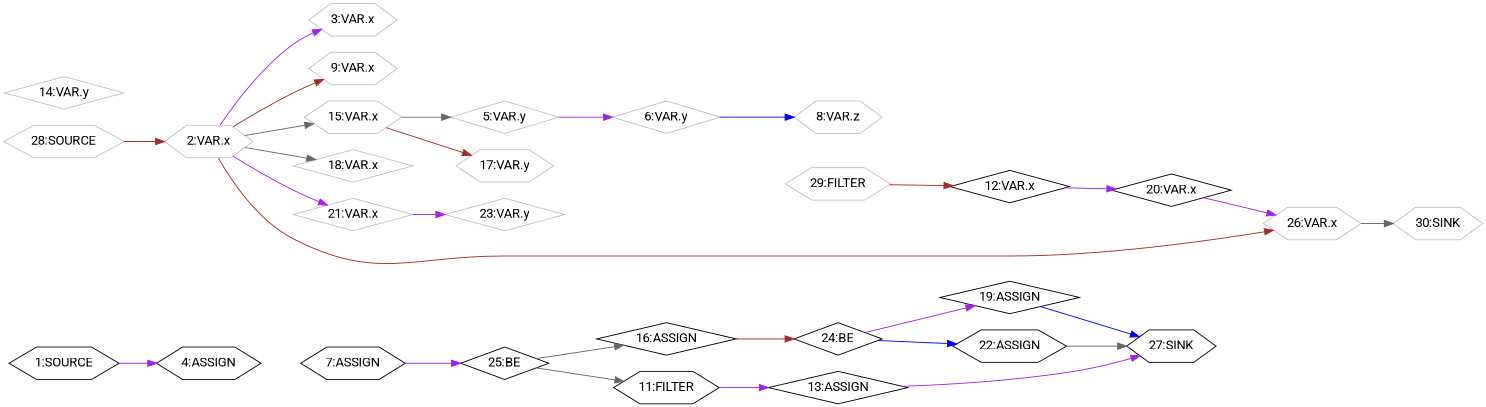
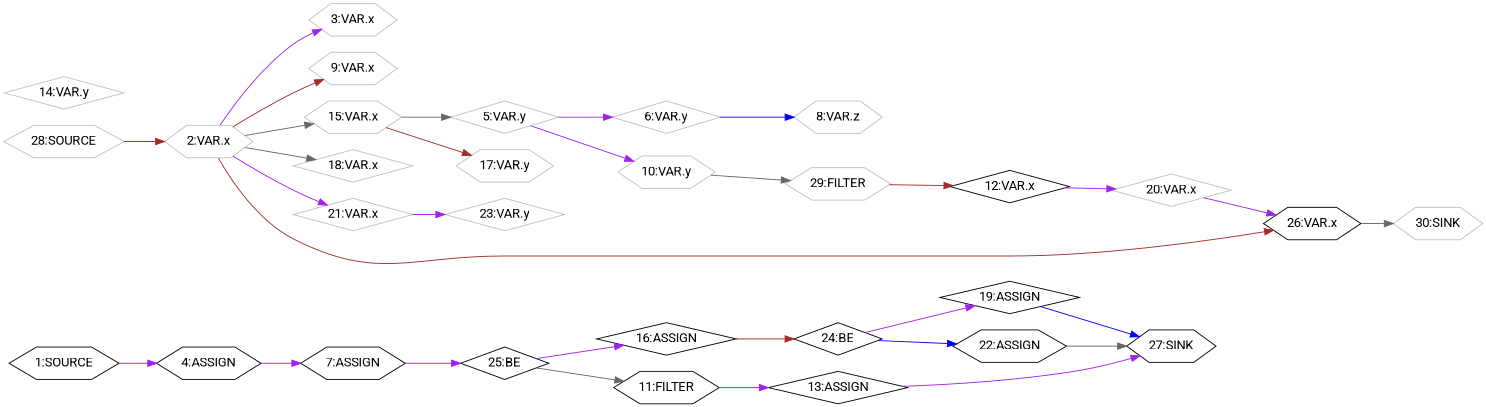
node "10:VAR.y": added
node "20:VAR.x": color black -> grey
node "26:VAR.x": color grey -> black
edge "25:BE" -> "16:ASSIGN": color gray40 -> purple
edge "4:ASSIGN" -> "7:ASSIGN": added
